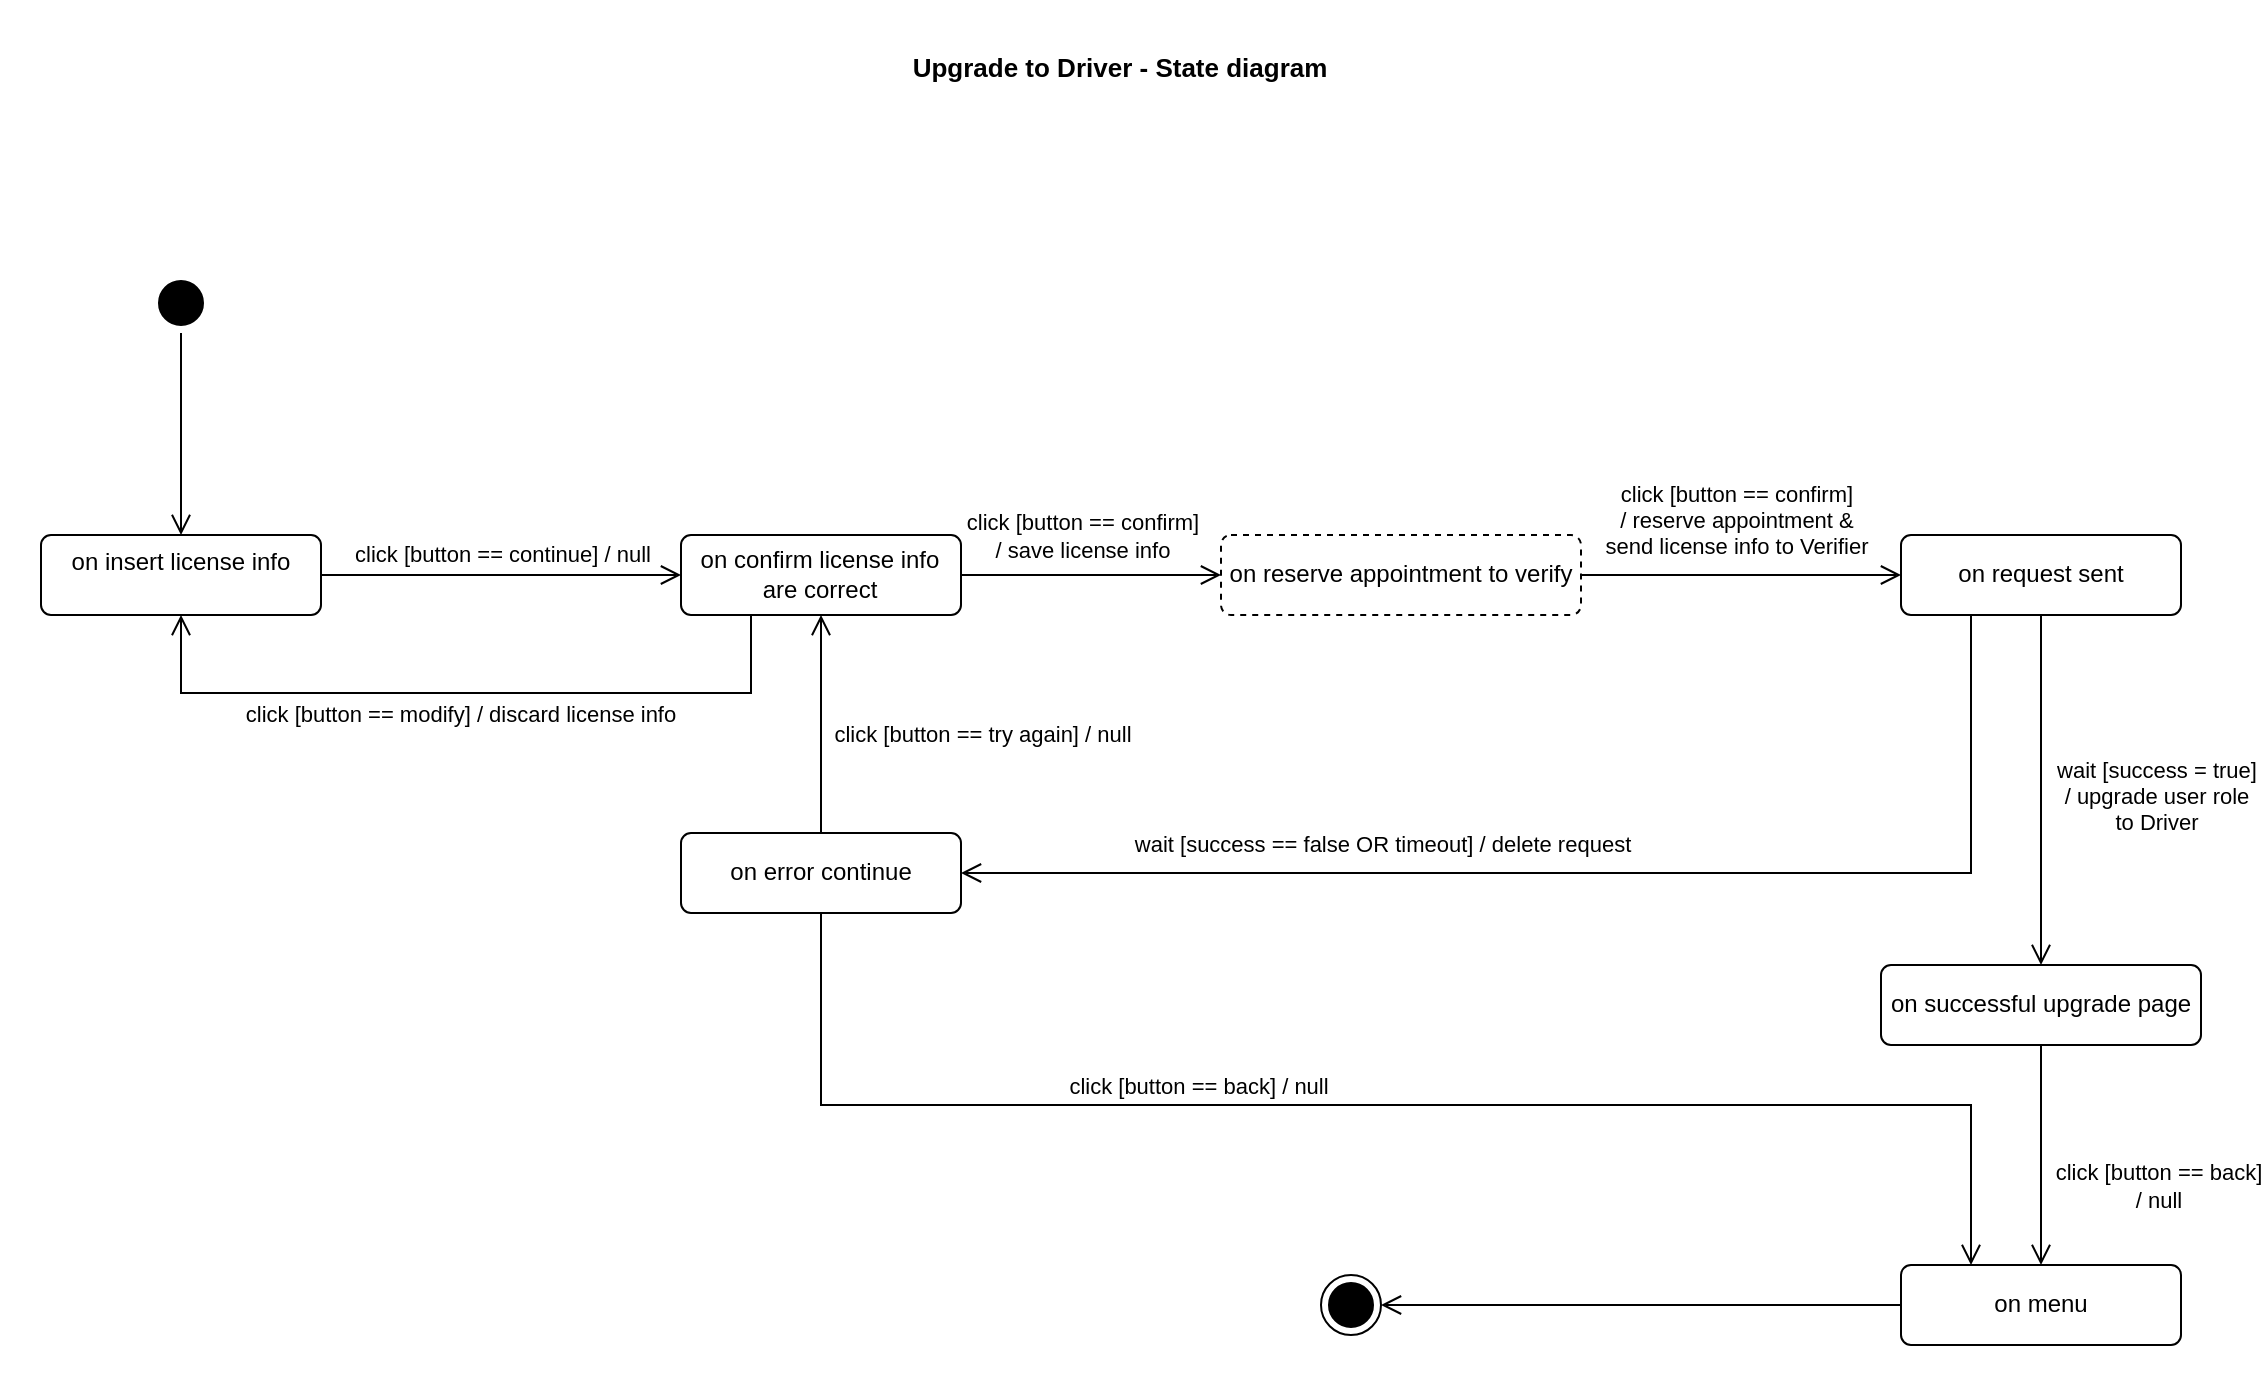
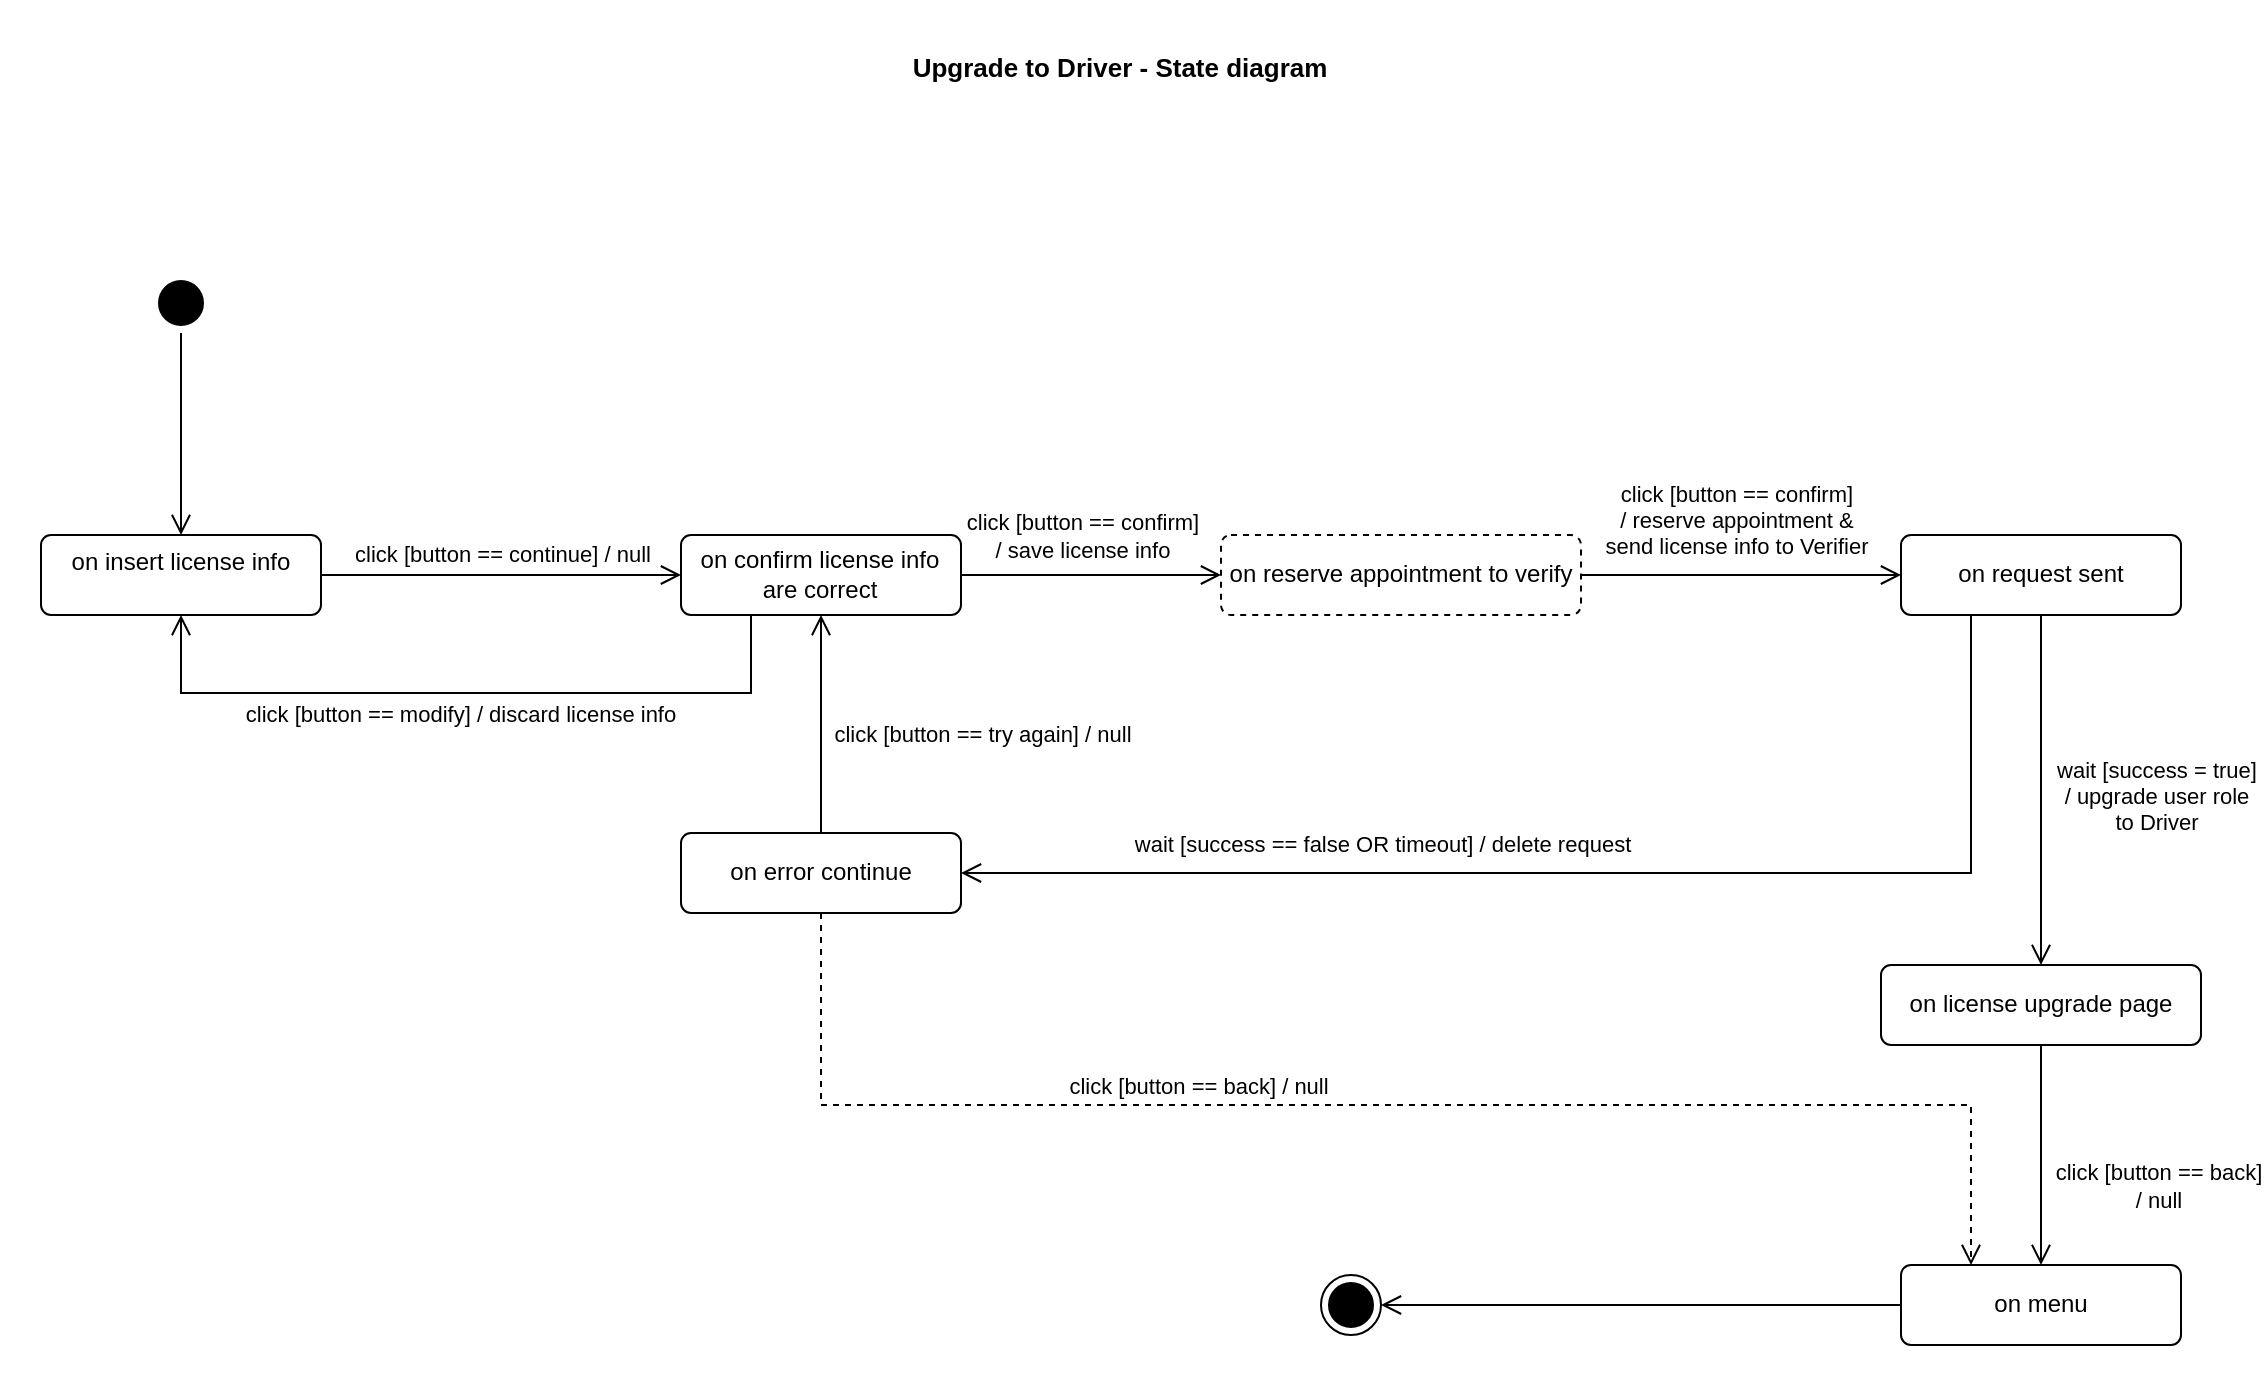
node "on successful upgrade page": label "on successful upgrade page" -> "on license upgrade page"
edge "on error continue" -> "on menu": style solid -> dashed
